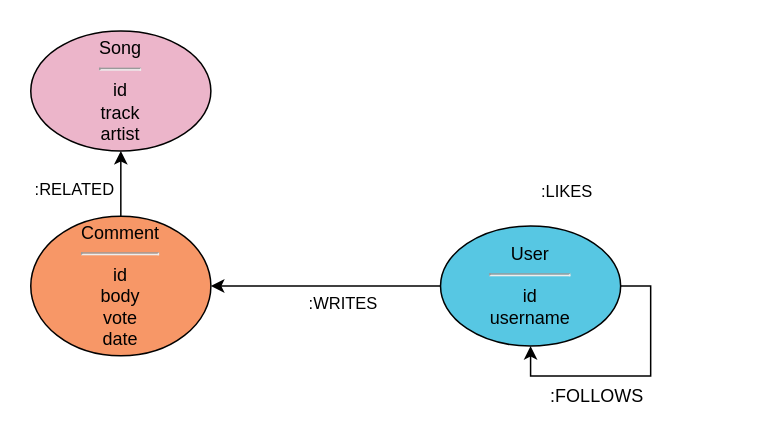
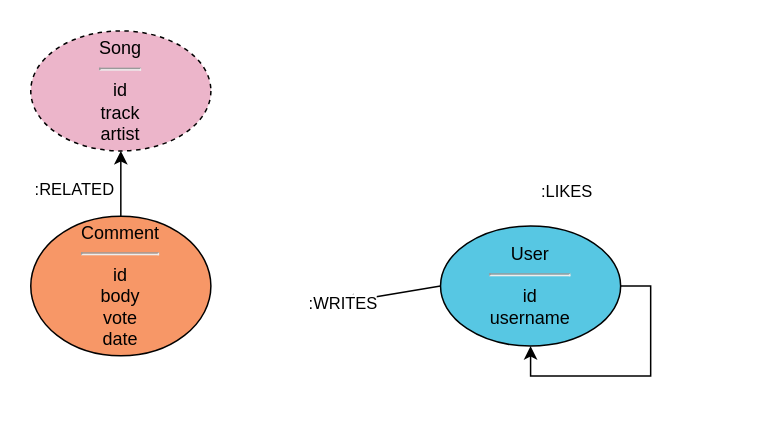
node "Song id track artist": style solid -> dashed
edge "User id username" -> "Comment id body vote date": now "User id username" -> ":WRITES"
node ":FOLLOWS": removed
